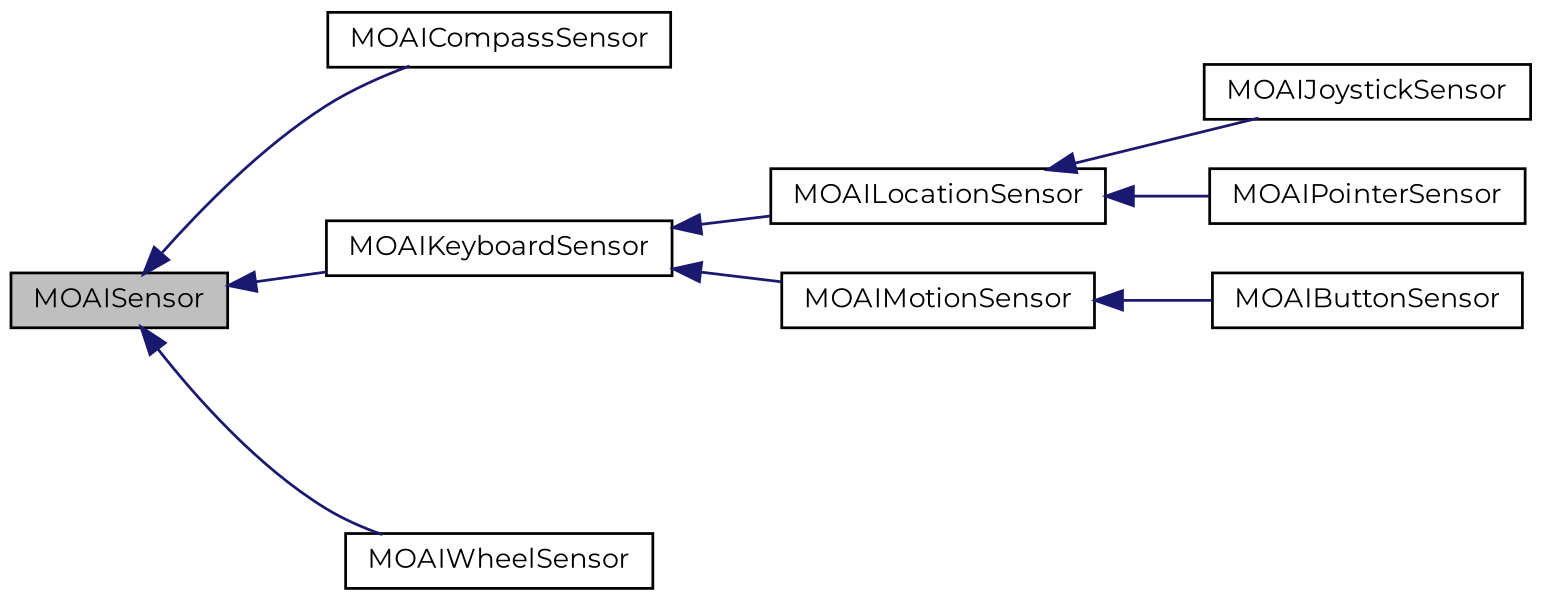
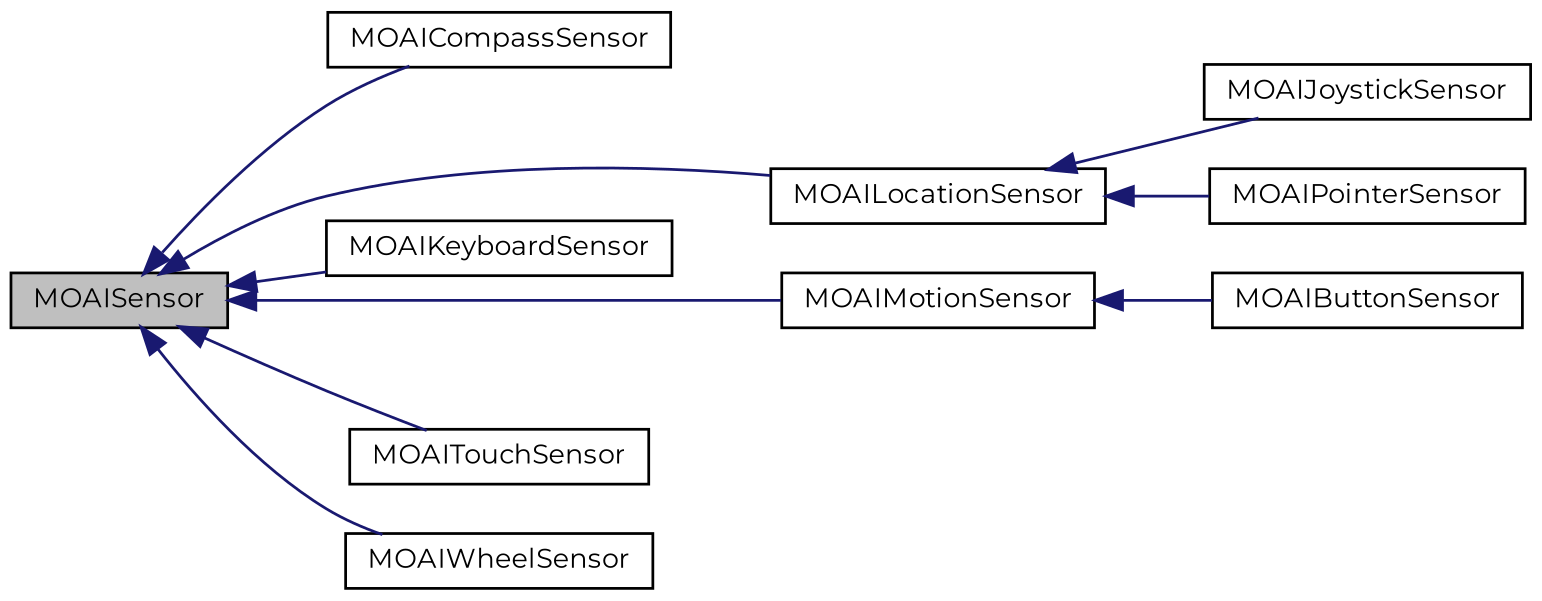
edge "MOAILocationSensor" -> "MOAIKeyboardSensor": now "MOAILocationSensor" -> "MOAISensor"
edge "MOAIMotionSensor" -> "MOAIKeyboardSensor": now "MOAIMotionSensor" -> "MOAISensor"
node "MOAITouchSensor": added
